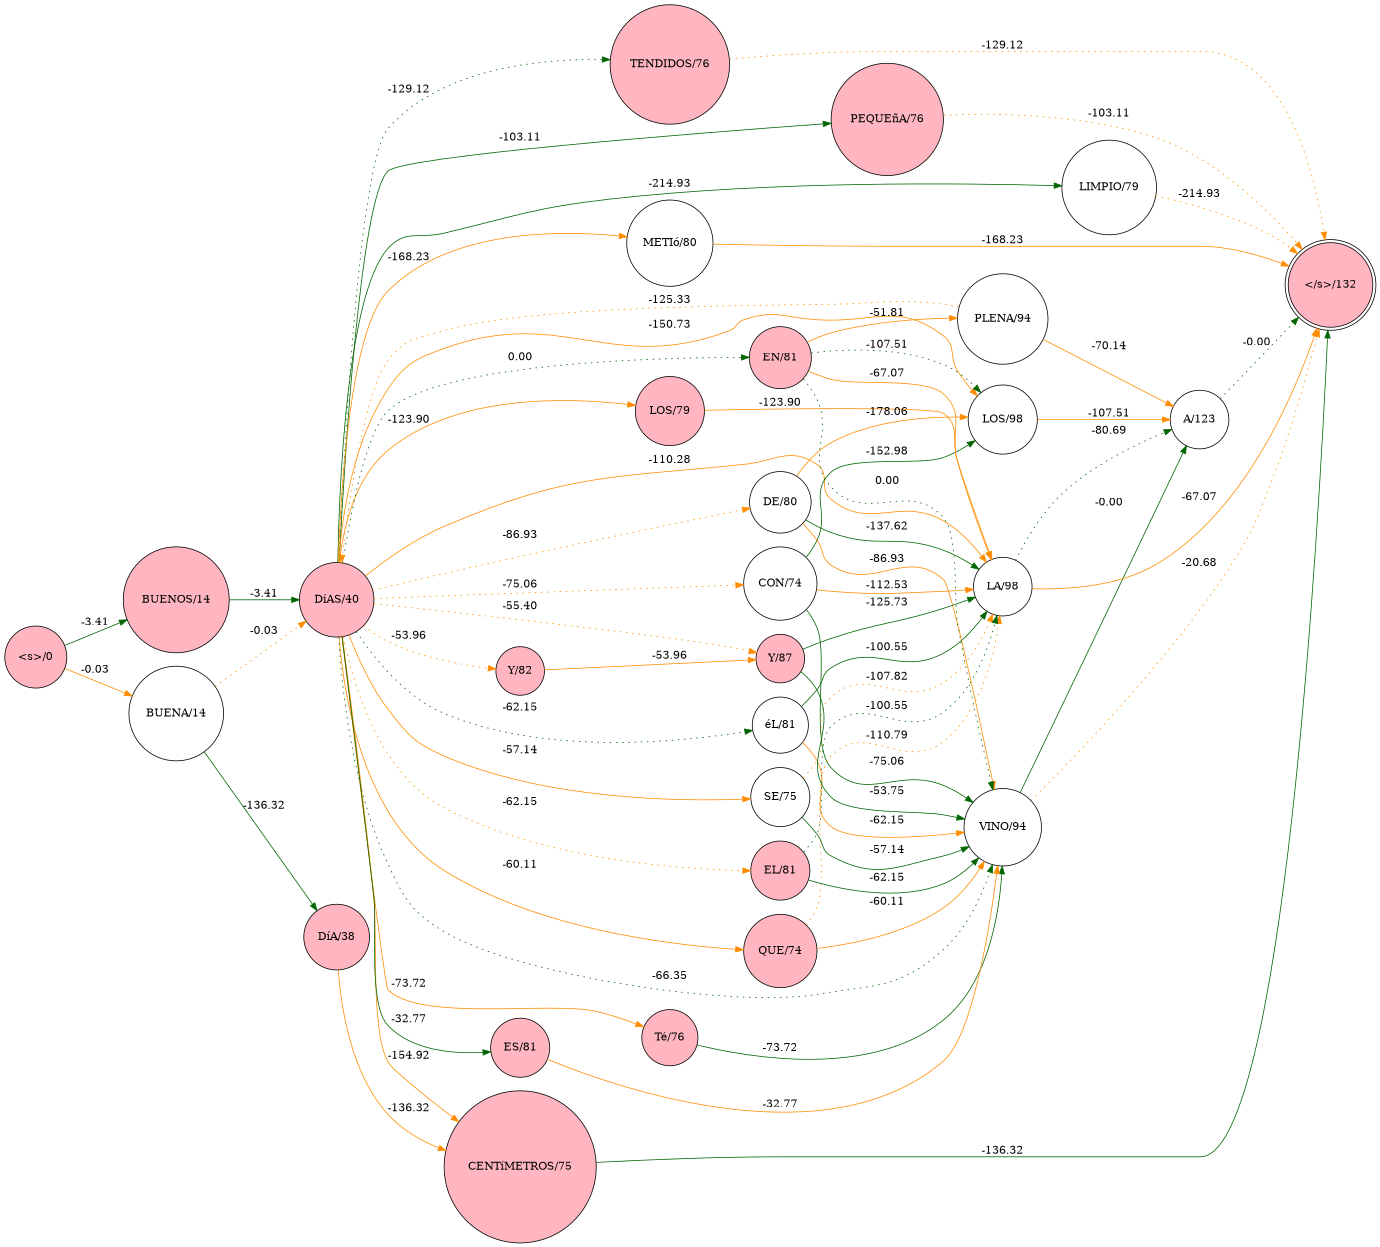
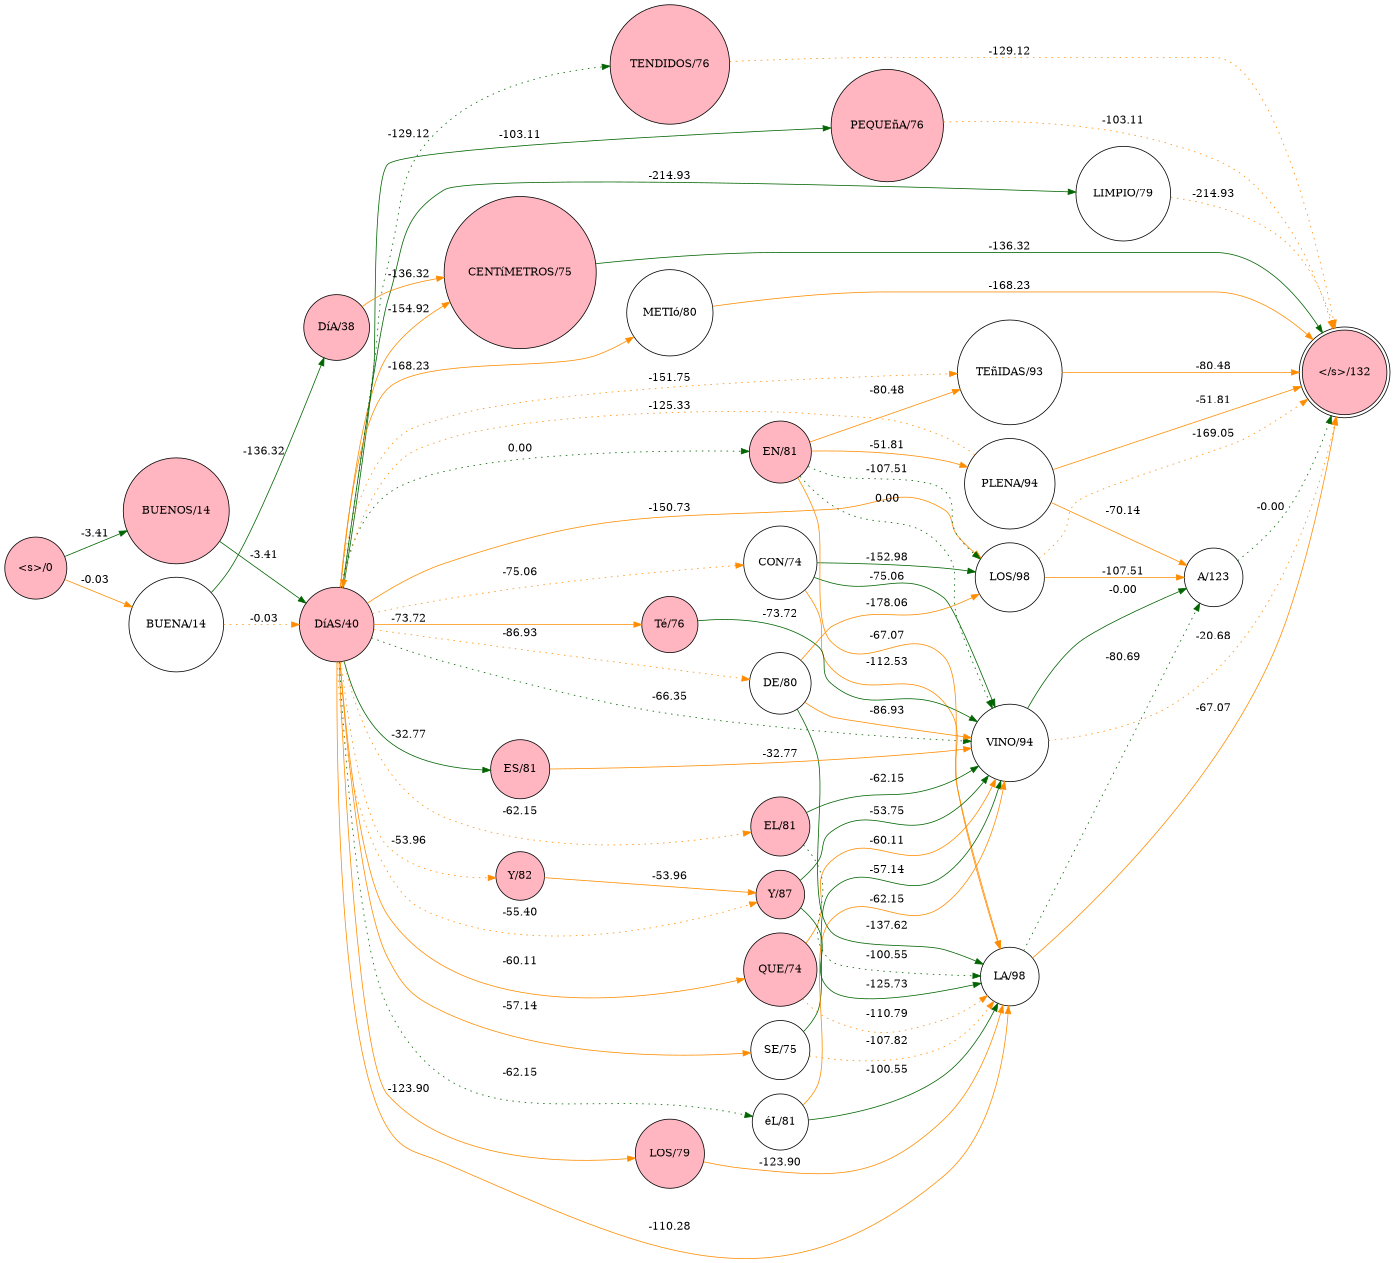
node "TEñIDAS/93": added
edge "PLENA/94" -> "</s>/132": added, label "-51.81"
edge "LOS/98" -> "</s>/132": added, label "-169.05"
